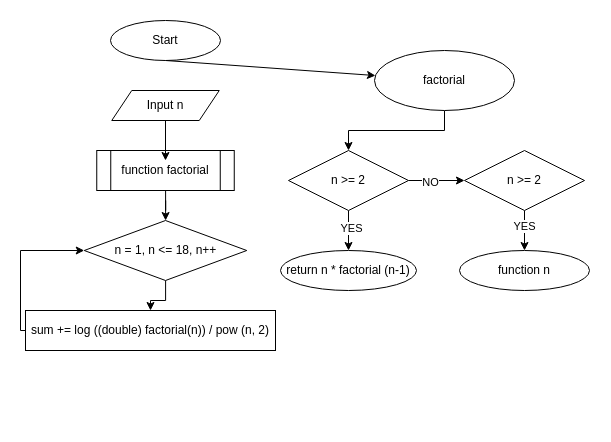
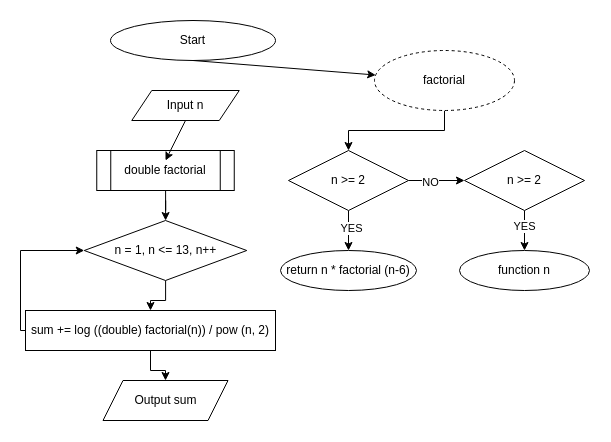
node "Start": size 110x40 -> 165x40
node "factorial": style solid -> dashed
node "Input n": moved (166, 106) -> (186, 106)
node "function factorial": label "function factorial" -> "double factorial"
node "n = 1, n <= 18, n++": label "n = 1, n <= 18, n++" -> "n = 1, n <= 13, n++"
node "return n * factorial (n-1)": label "return n * factorial (n-1)" -> "return n * factorial (n-6)"
edge "sum += log ((double) factorial(n)) / pow (n, 2)" -> "Output sum": added
node "Output sum": added
